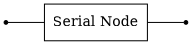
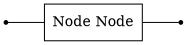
node "Serial Node": label "Serial Node" -> "Node Node"
